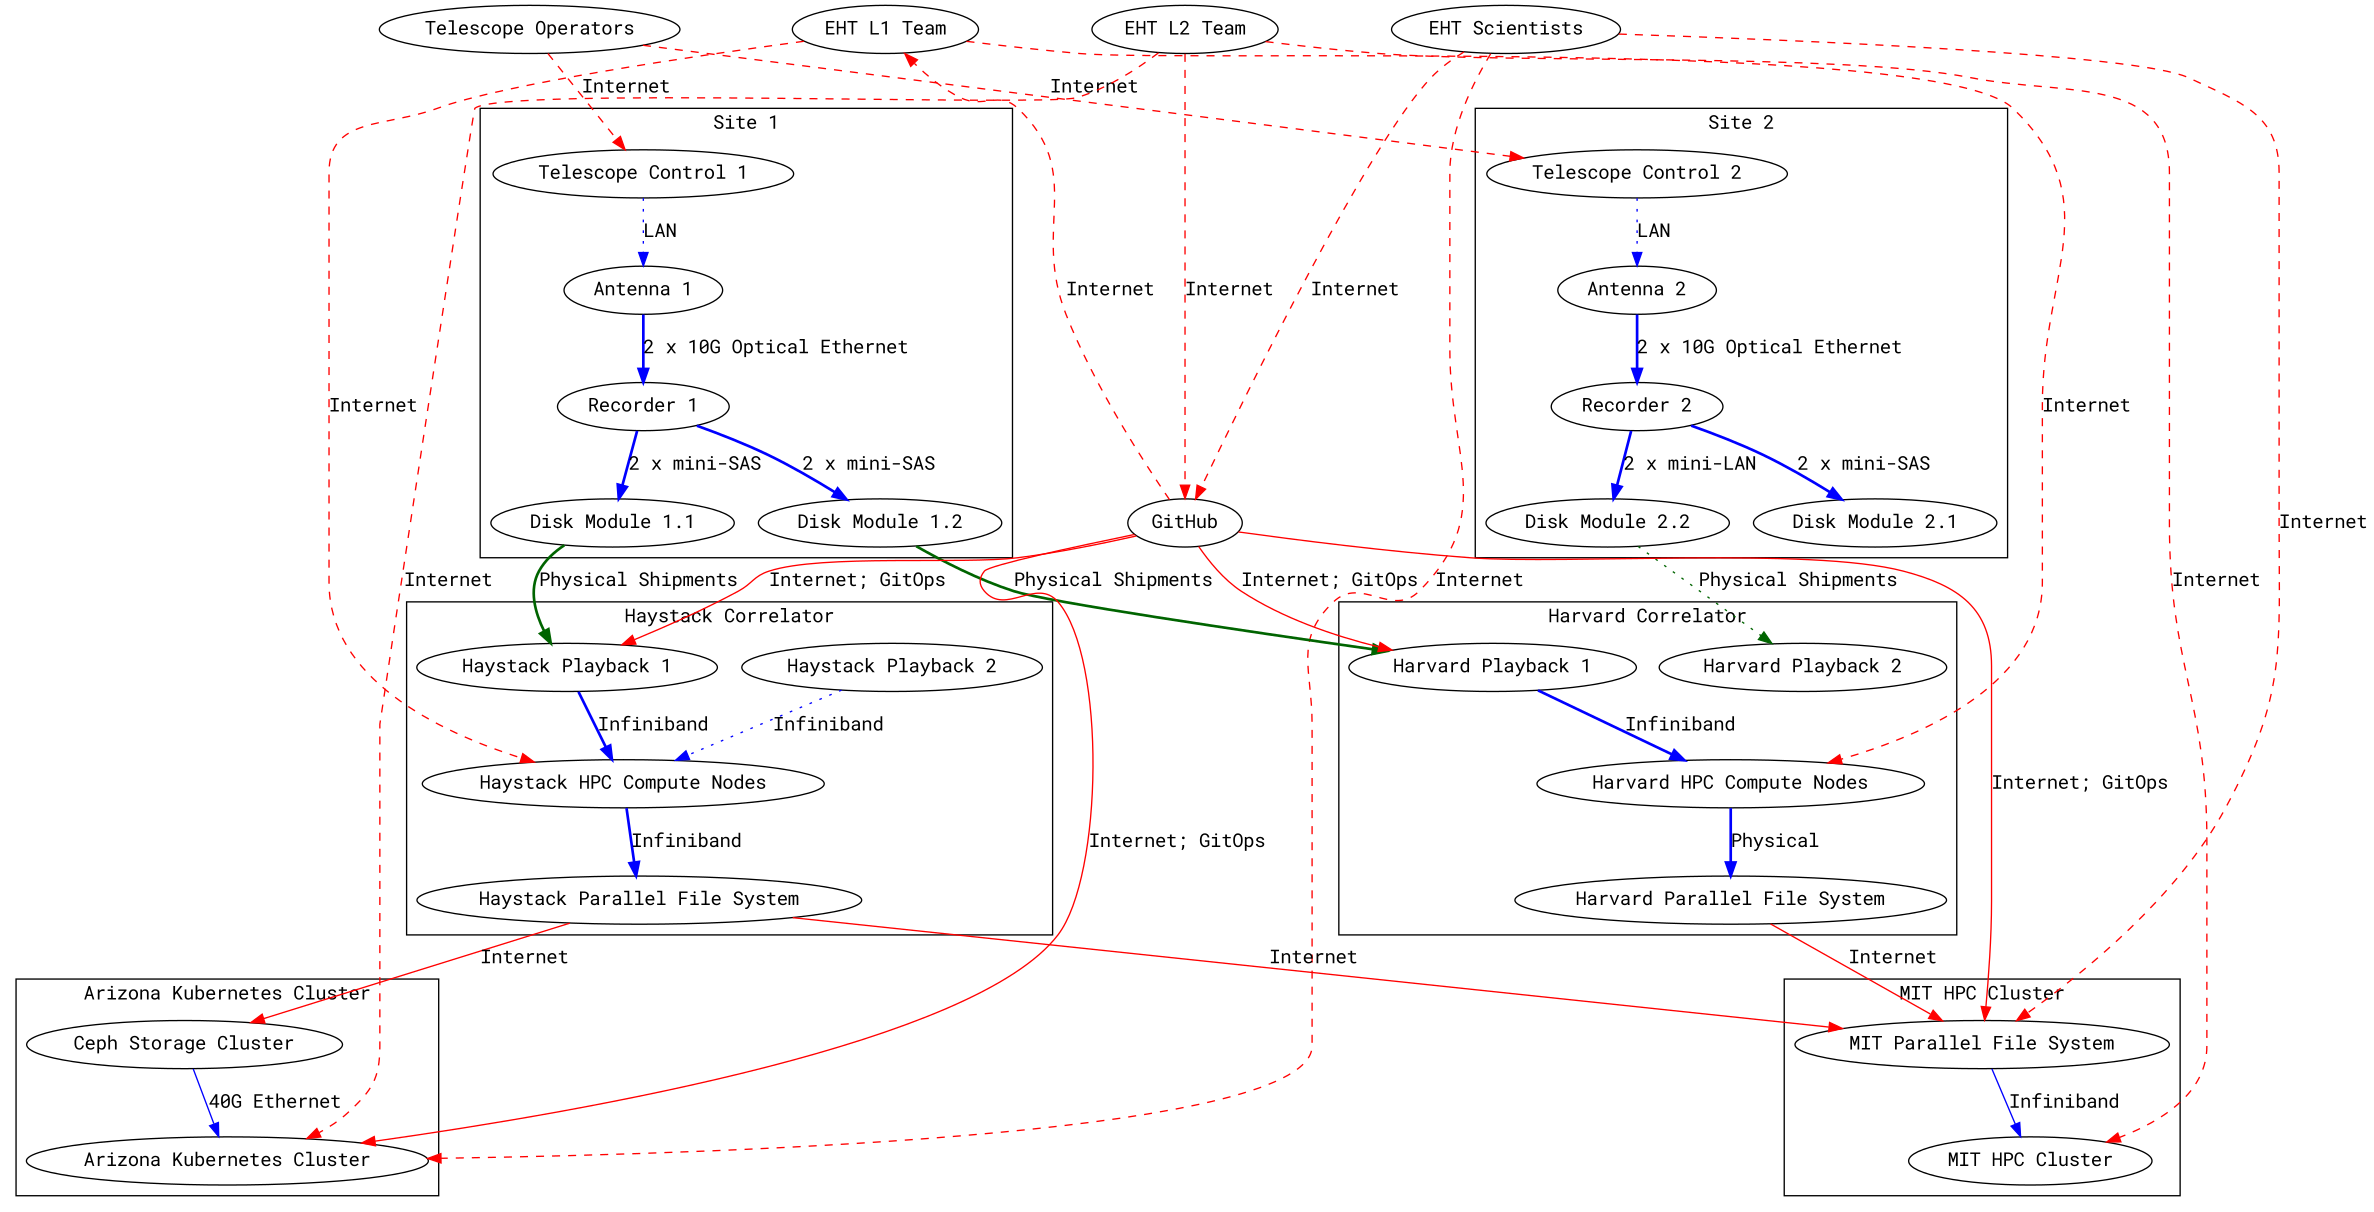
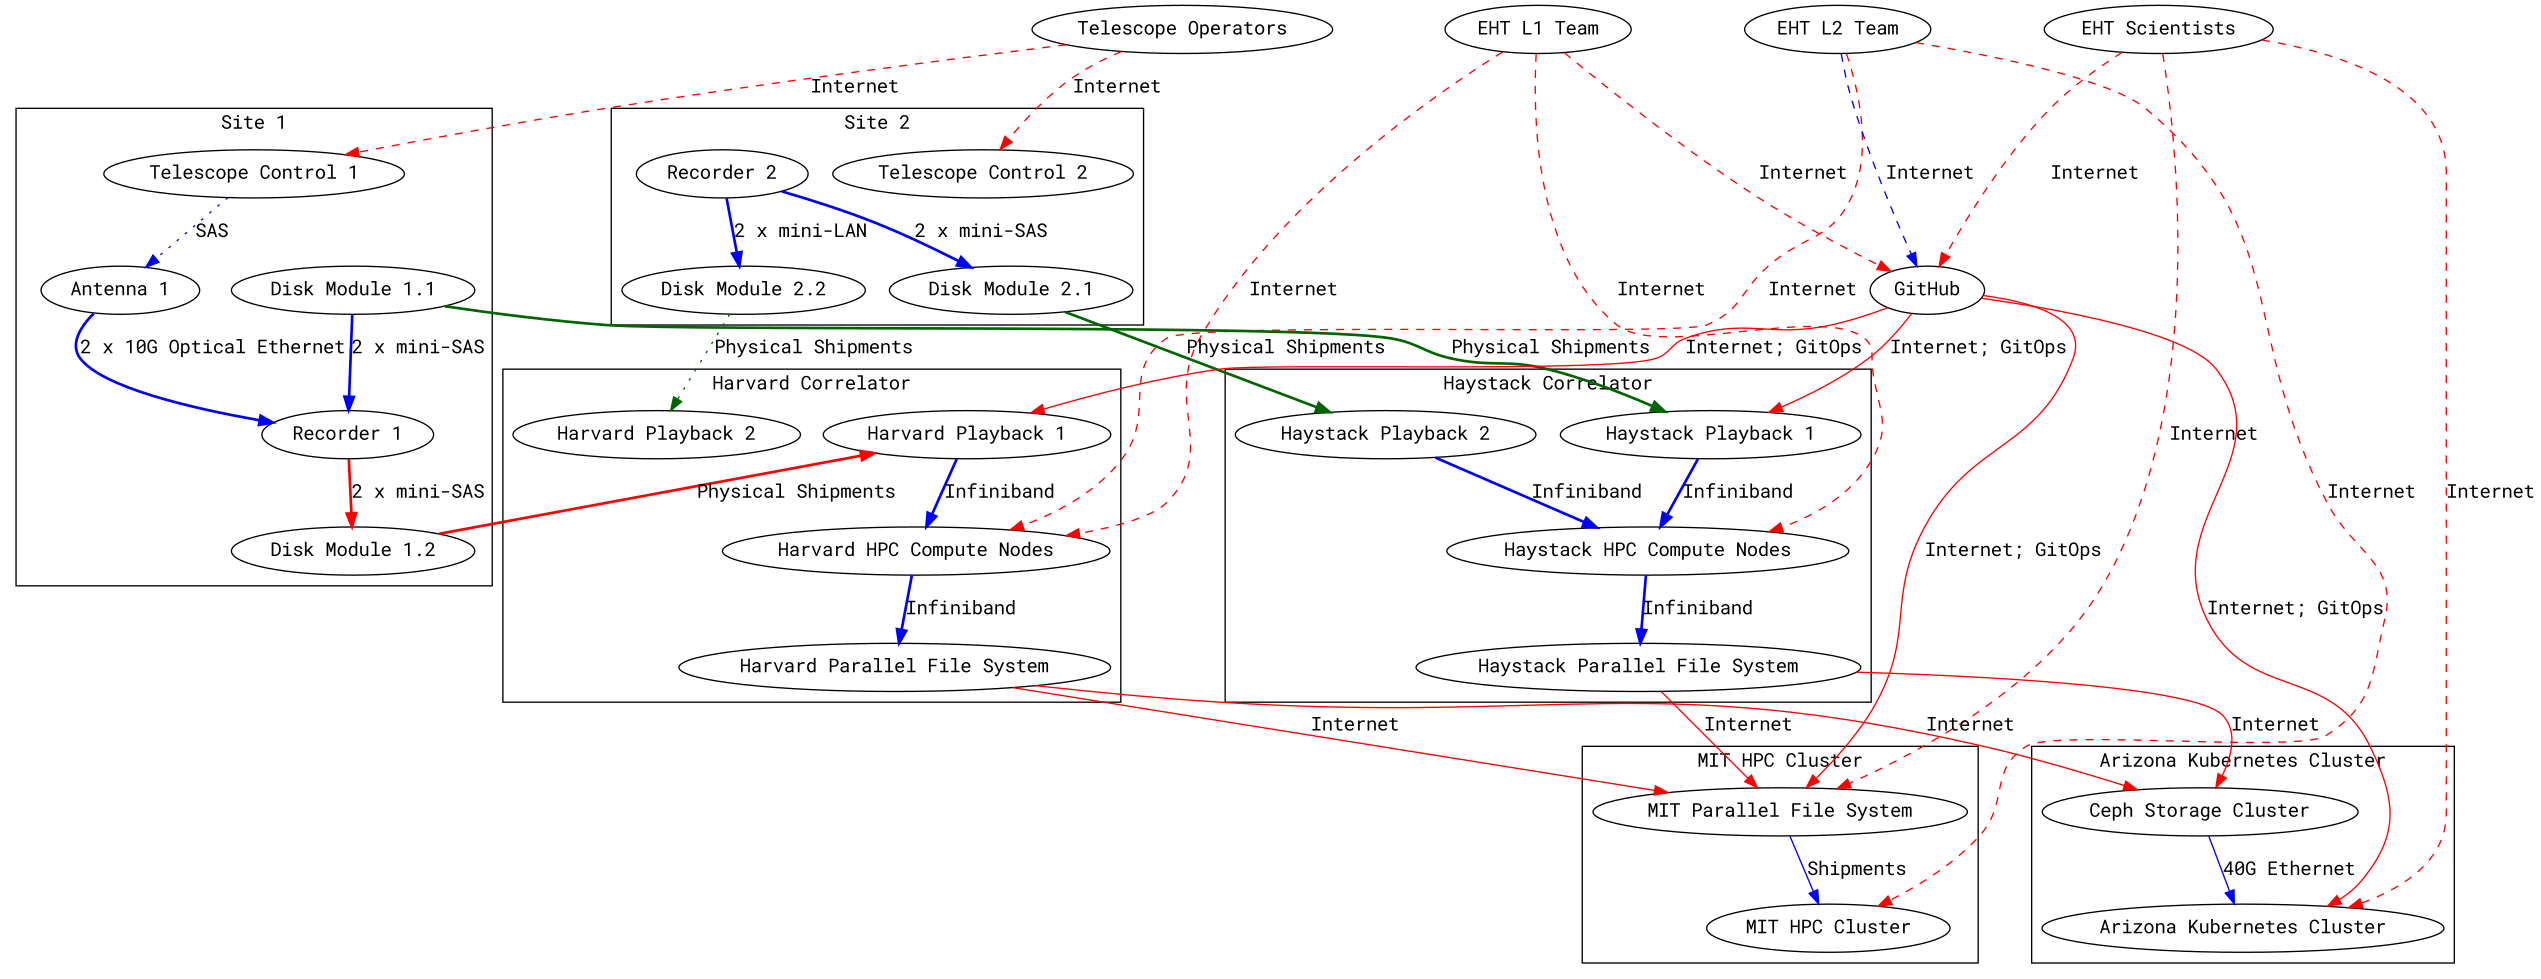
edge "Telescope Control 1" -> "Antenna 1": label "LAN" -> "SAS"
edge "GitHub" -> "EHT L1 Team": reversed
edge "EHT L2 Team" -> "GitHub": color red -> blue
edge "EHT L2 Team" -> "Arizona Kubernetes Cluster": now "EHT L2 Team" -> "Harvard HPC Compute Nodes"
node "Antenna 2": removed
edge "Disk Module 2.1" -> "Haystack Playback 2": added, label "Physical Shipments"
edge "Recorder 1" -> "Disk Module 1.2": color blue -> red
edge "Recorder 1" -> "Disk Module 1.1": reversed
edge "Disk Module 1.2" -> "Harvard Playback 1": color darkgreen -> red
edge "Harvard Parallel File System" -> "Ceph Storage Cluster": added, label "Internet"
edge "Haystack Playback 2" -> "Haystack HPC Compute Nodes": style dotted -> bold
edge "Harvard HPC Compute Nodes" -> "Harvard Parallel File System": label "Physical" -> "Infiniband"
edge "MIT Parallel File System" -> "MIT HPC Cluster": label "Infiniband" -> "Shipments"
